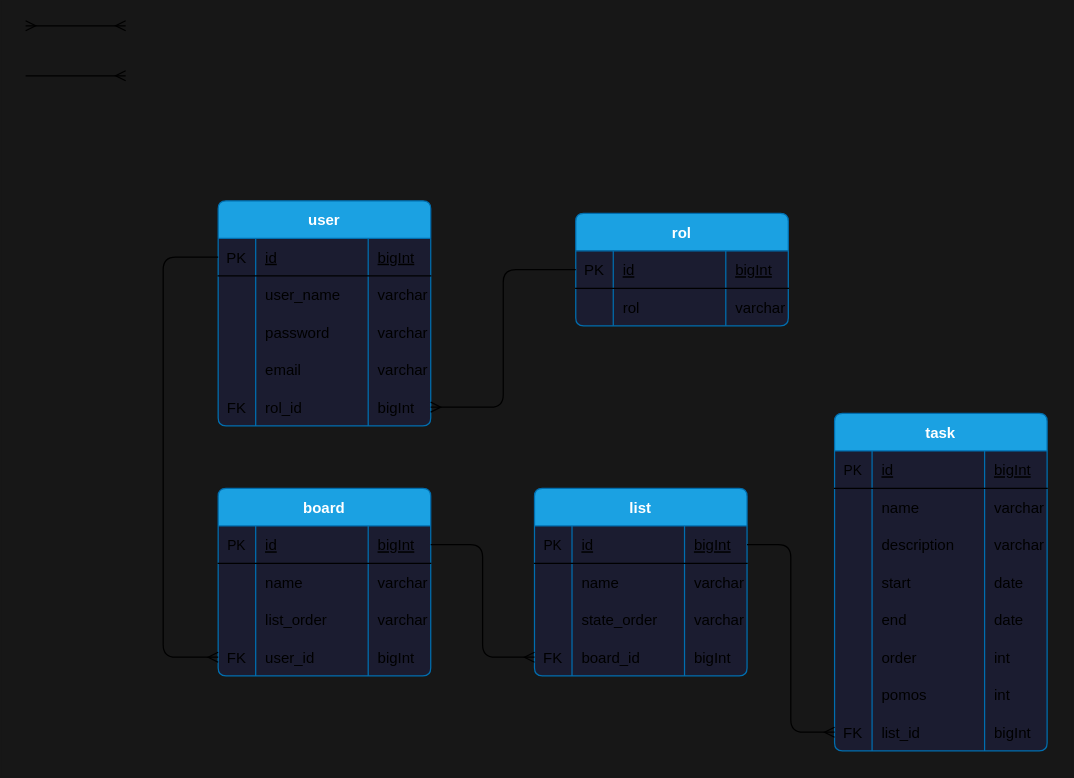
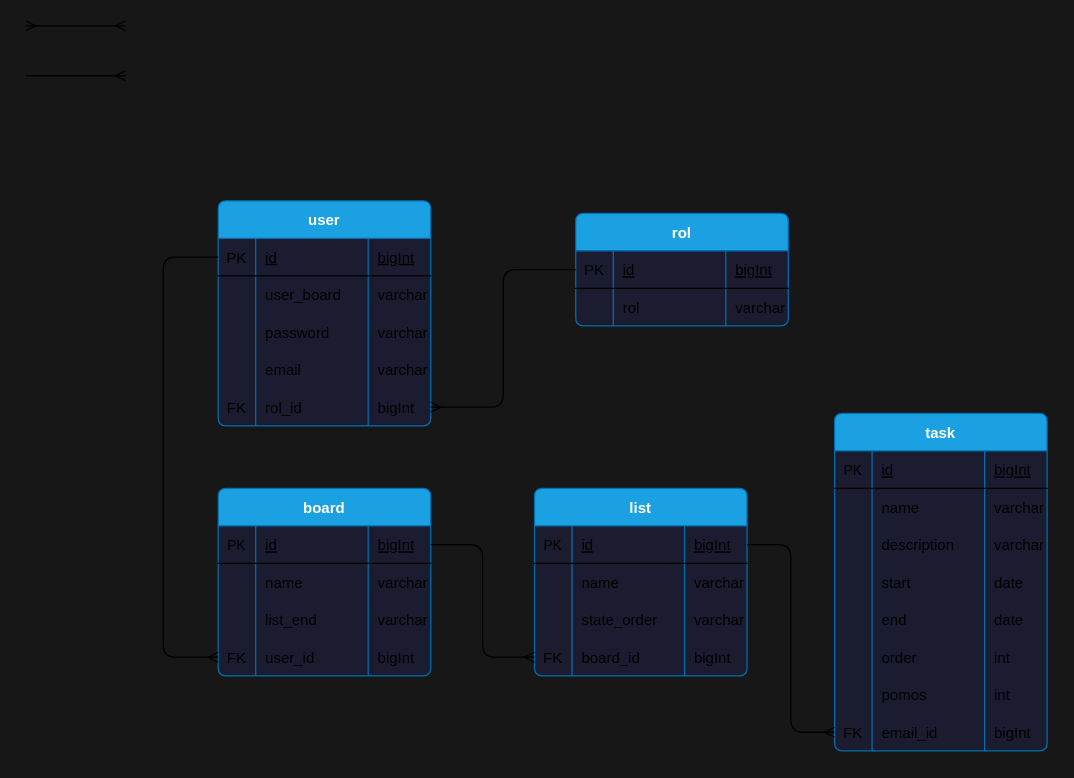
node "user_name": label "user_name" -> "user_board"
node "list_order": label "list_order" -> "list_end"
node "list_id": label "list_id" -> "email_id"
